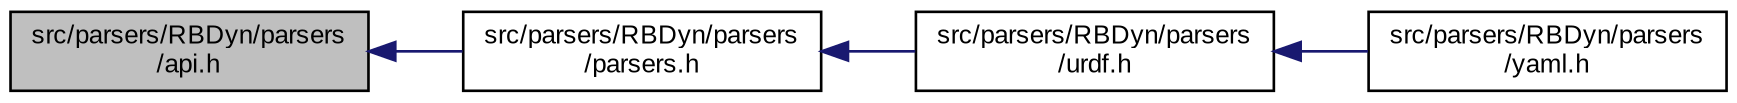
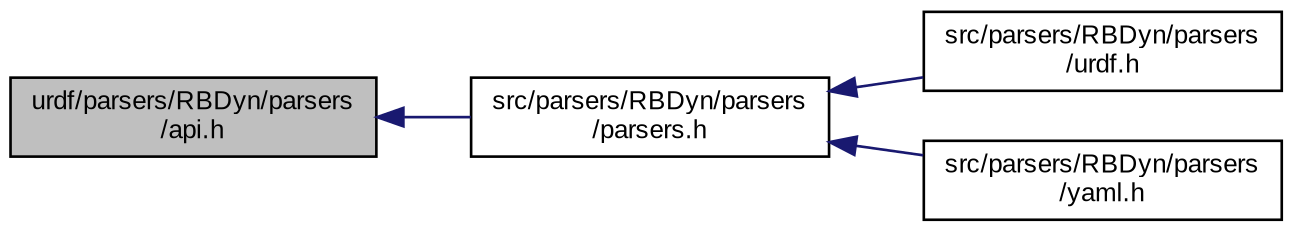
node "src/parsers/RBDyn/parsers /api.h": label "src/parsers/RBDyn/parsers /api.h" -> "urdf/parsers/RBDyn/parsers /api.h"
edge "src/parsers/RBDyn/parsers /yaml.h" -> "src/parsers/RBDyn/parsers /urdf.h": now "src/parsers/RBDyn/parsers /yaml.h" -> "src/parsers/RBDyn/parsers /parsers.h"
